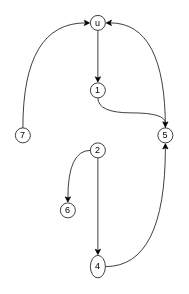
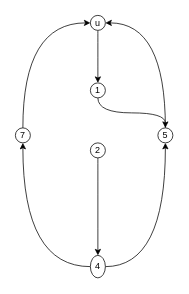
edge "2" -> "6": removed
node "6": removed
edge "4" -> "7": added
